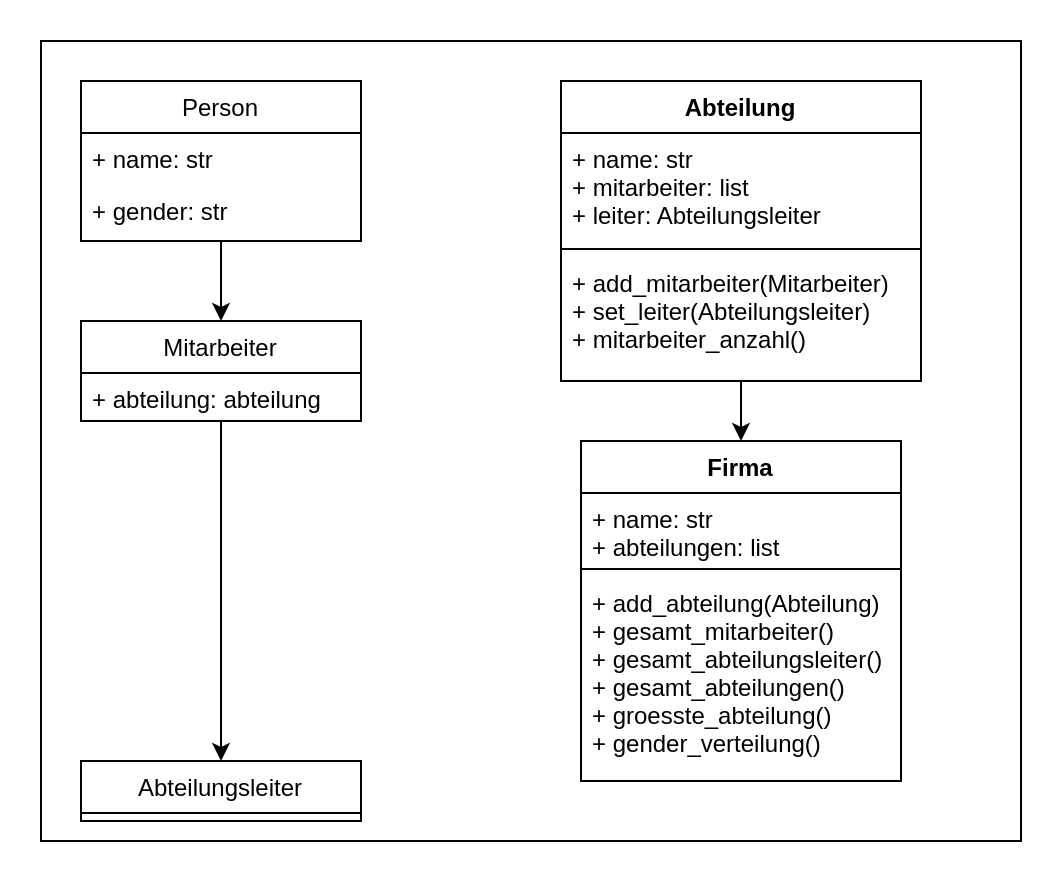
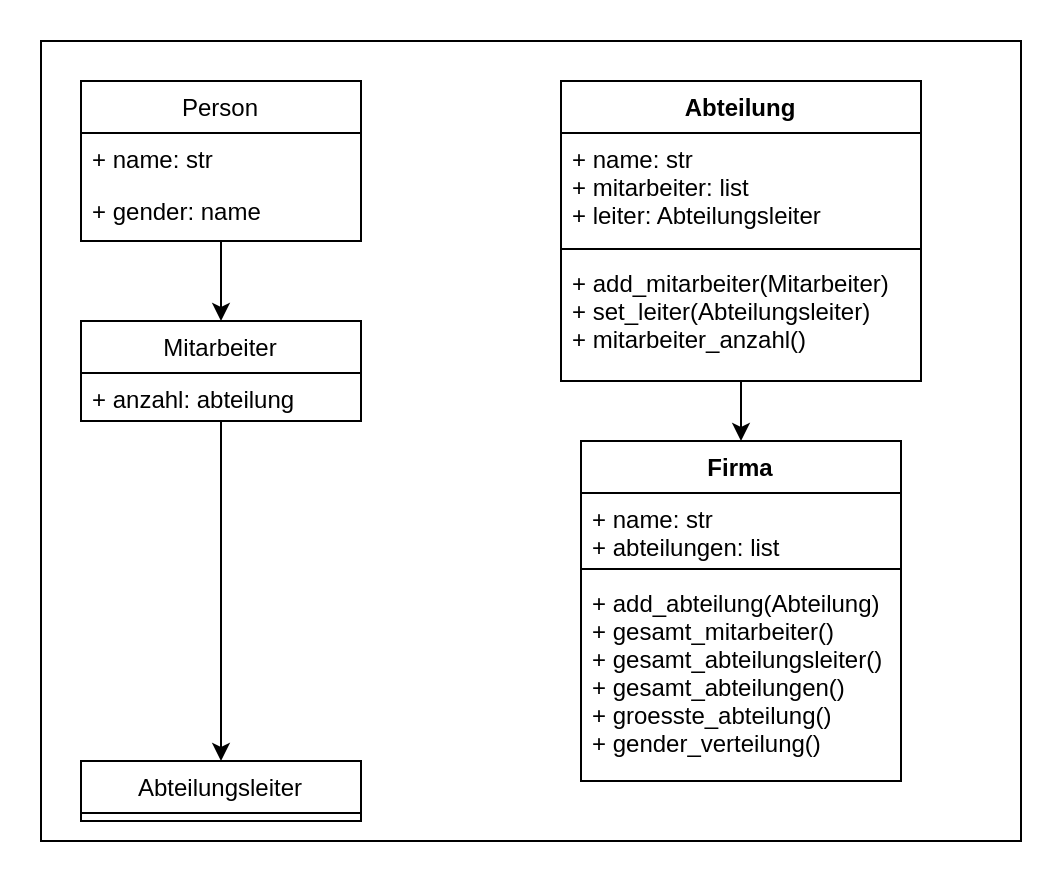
node "+ gender: str": label "+ gender: str" -> "+ gender: name"
node "+ abteilung: abteilung": label "+ abteilung: abteilung" -> "+ anzahl: abteilung"
